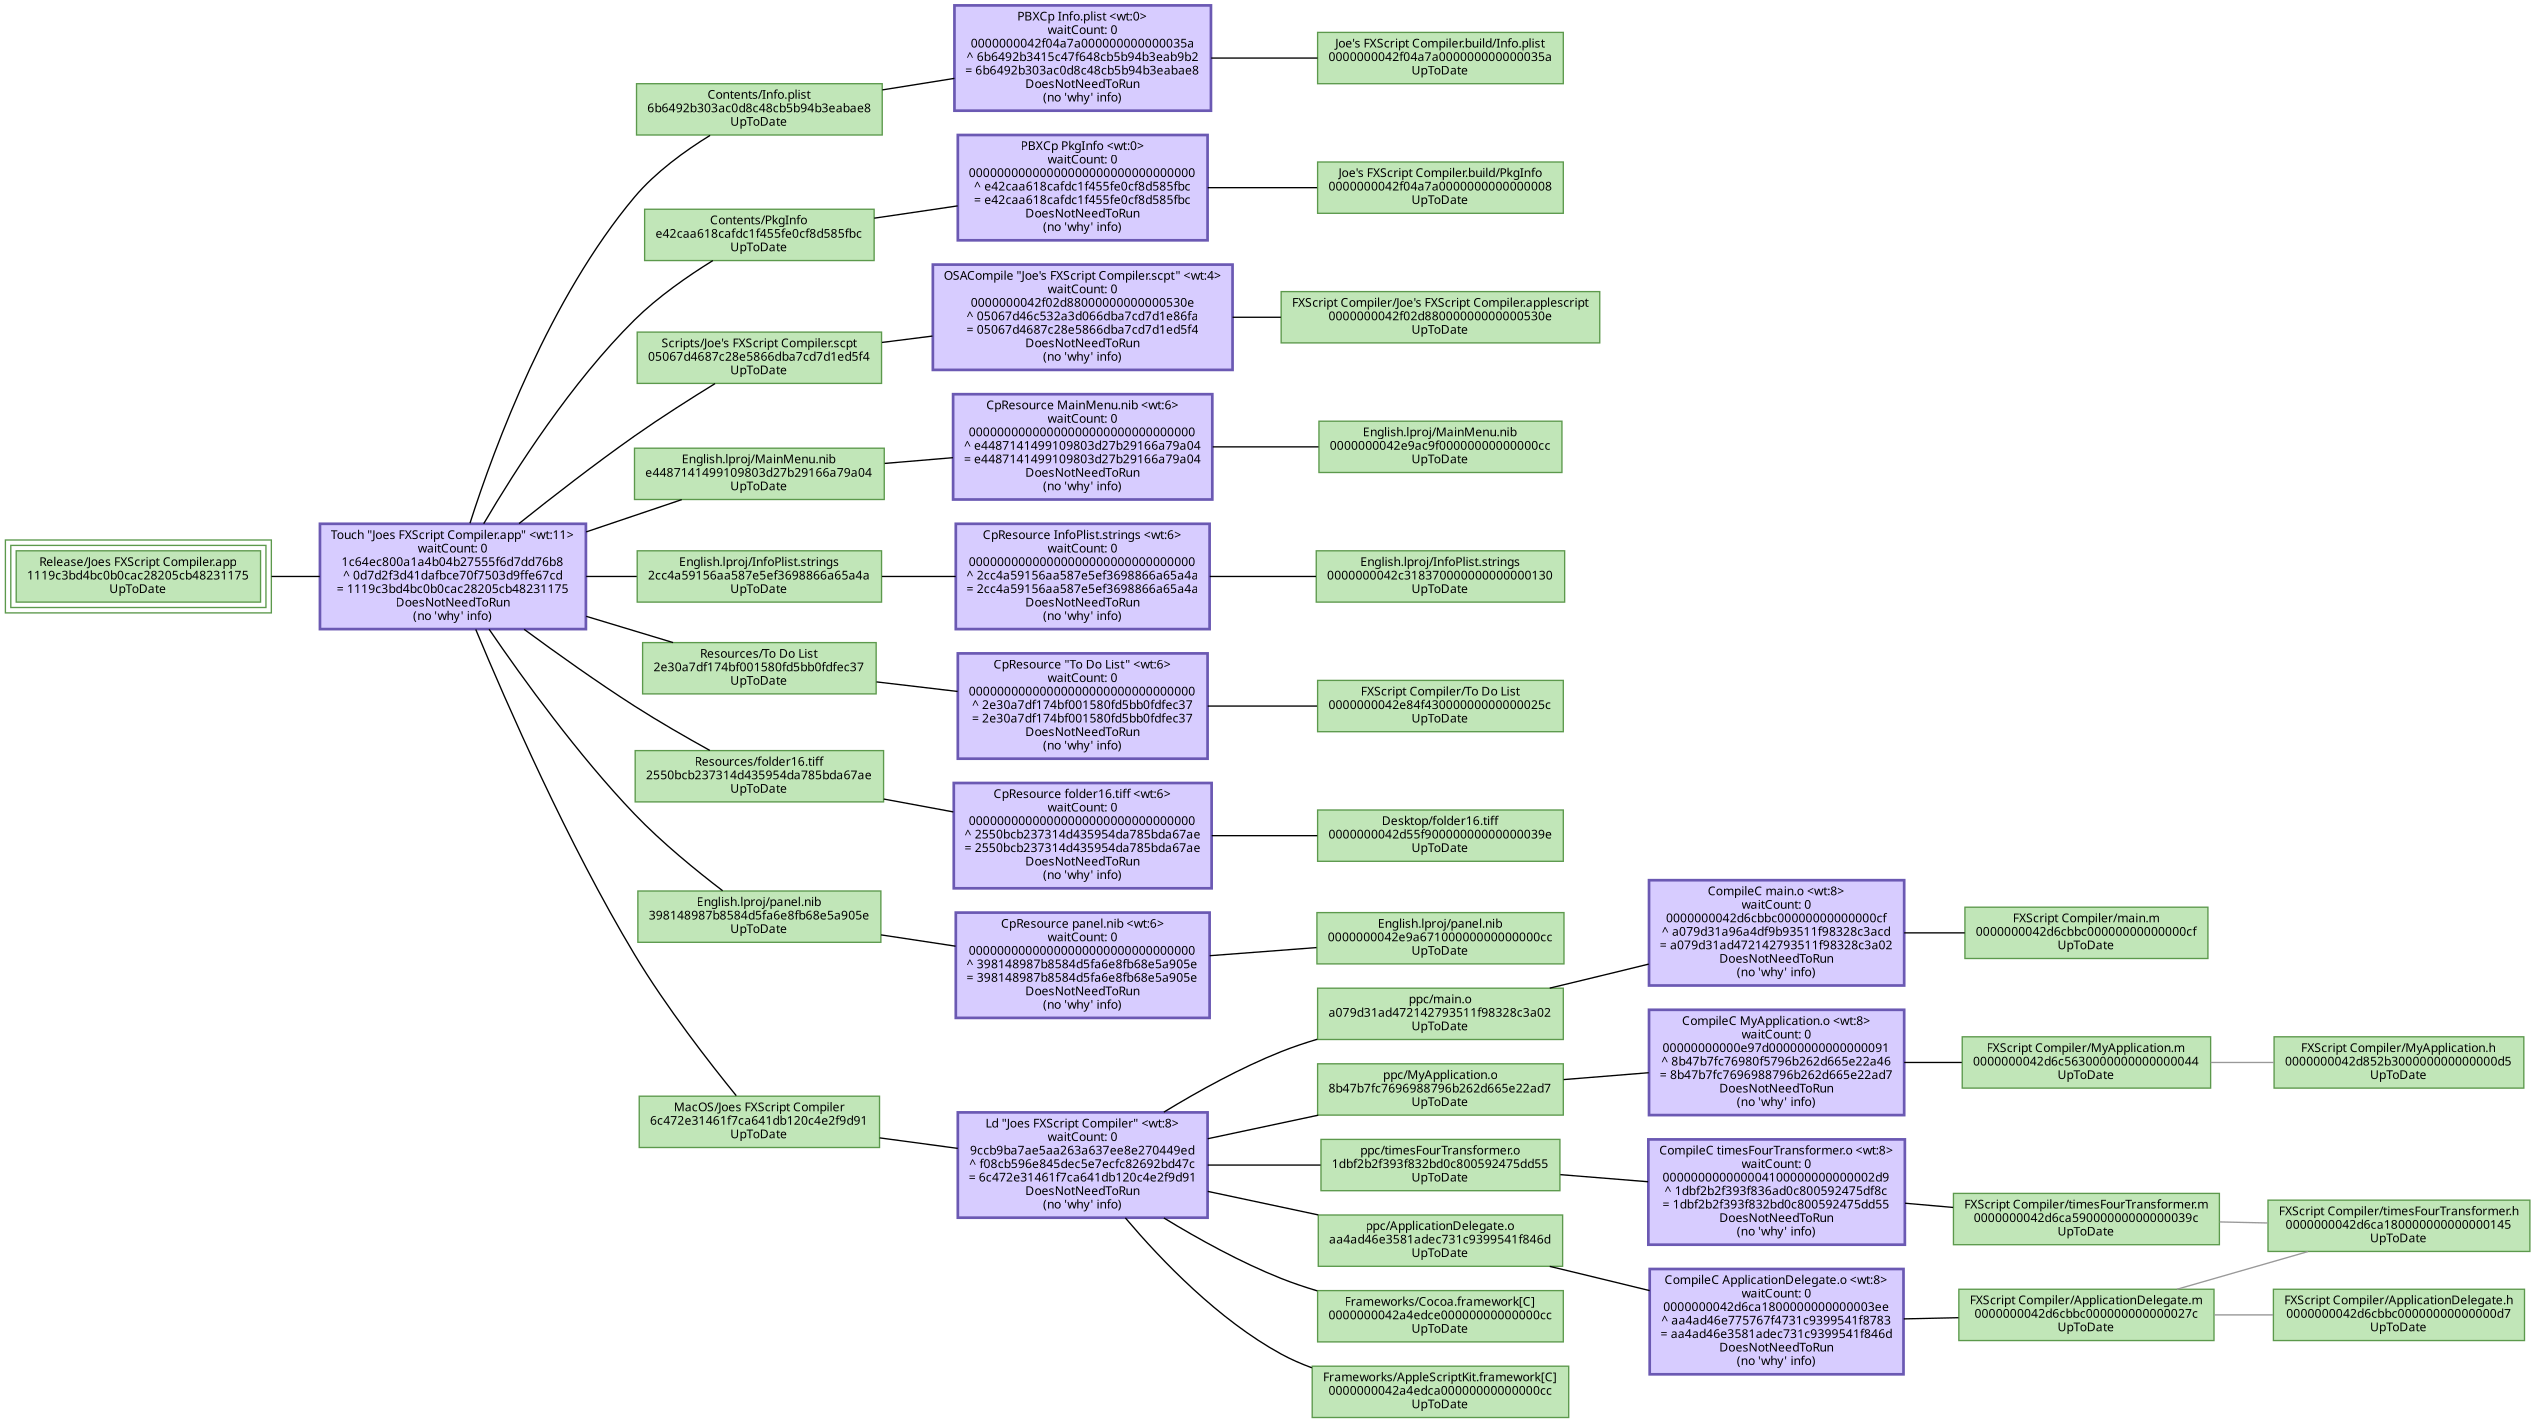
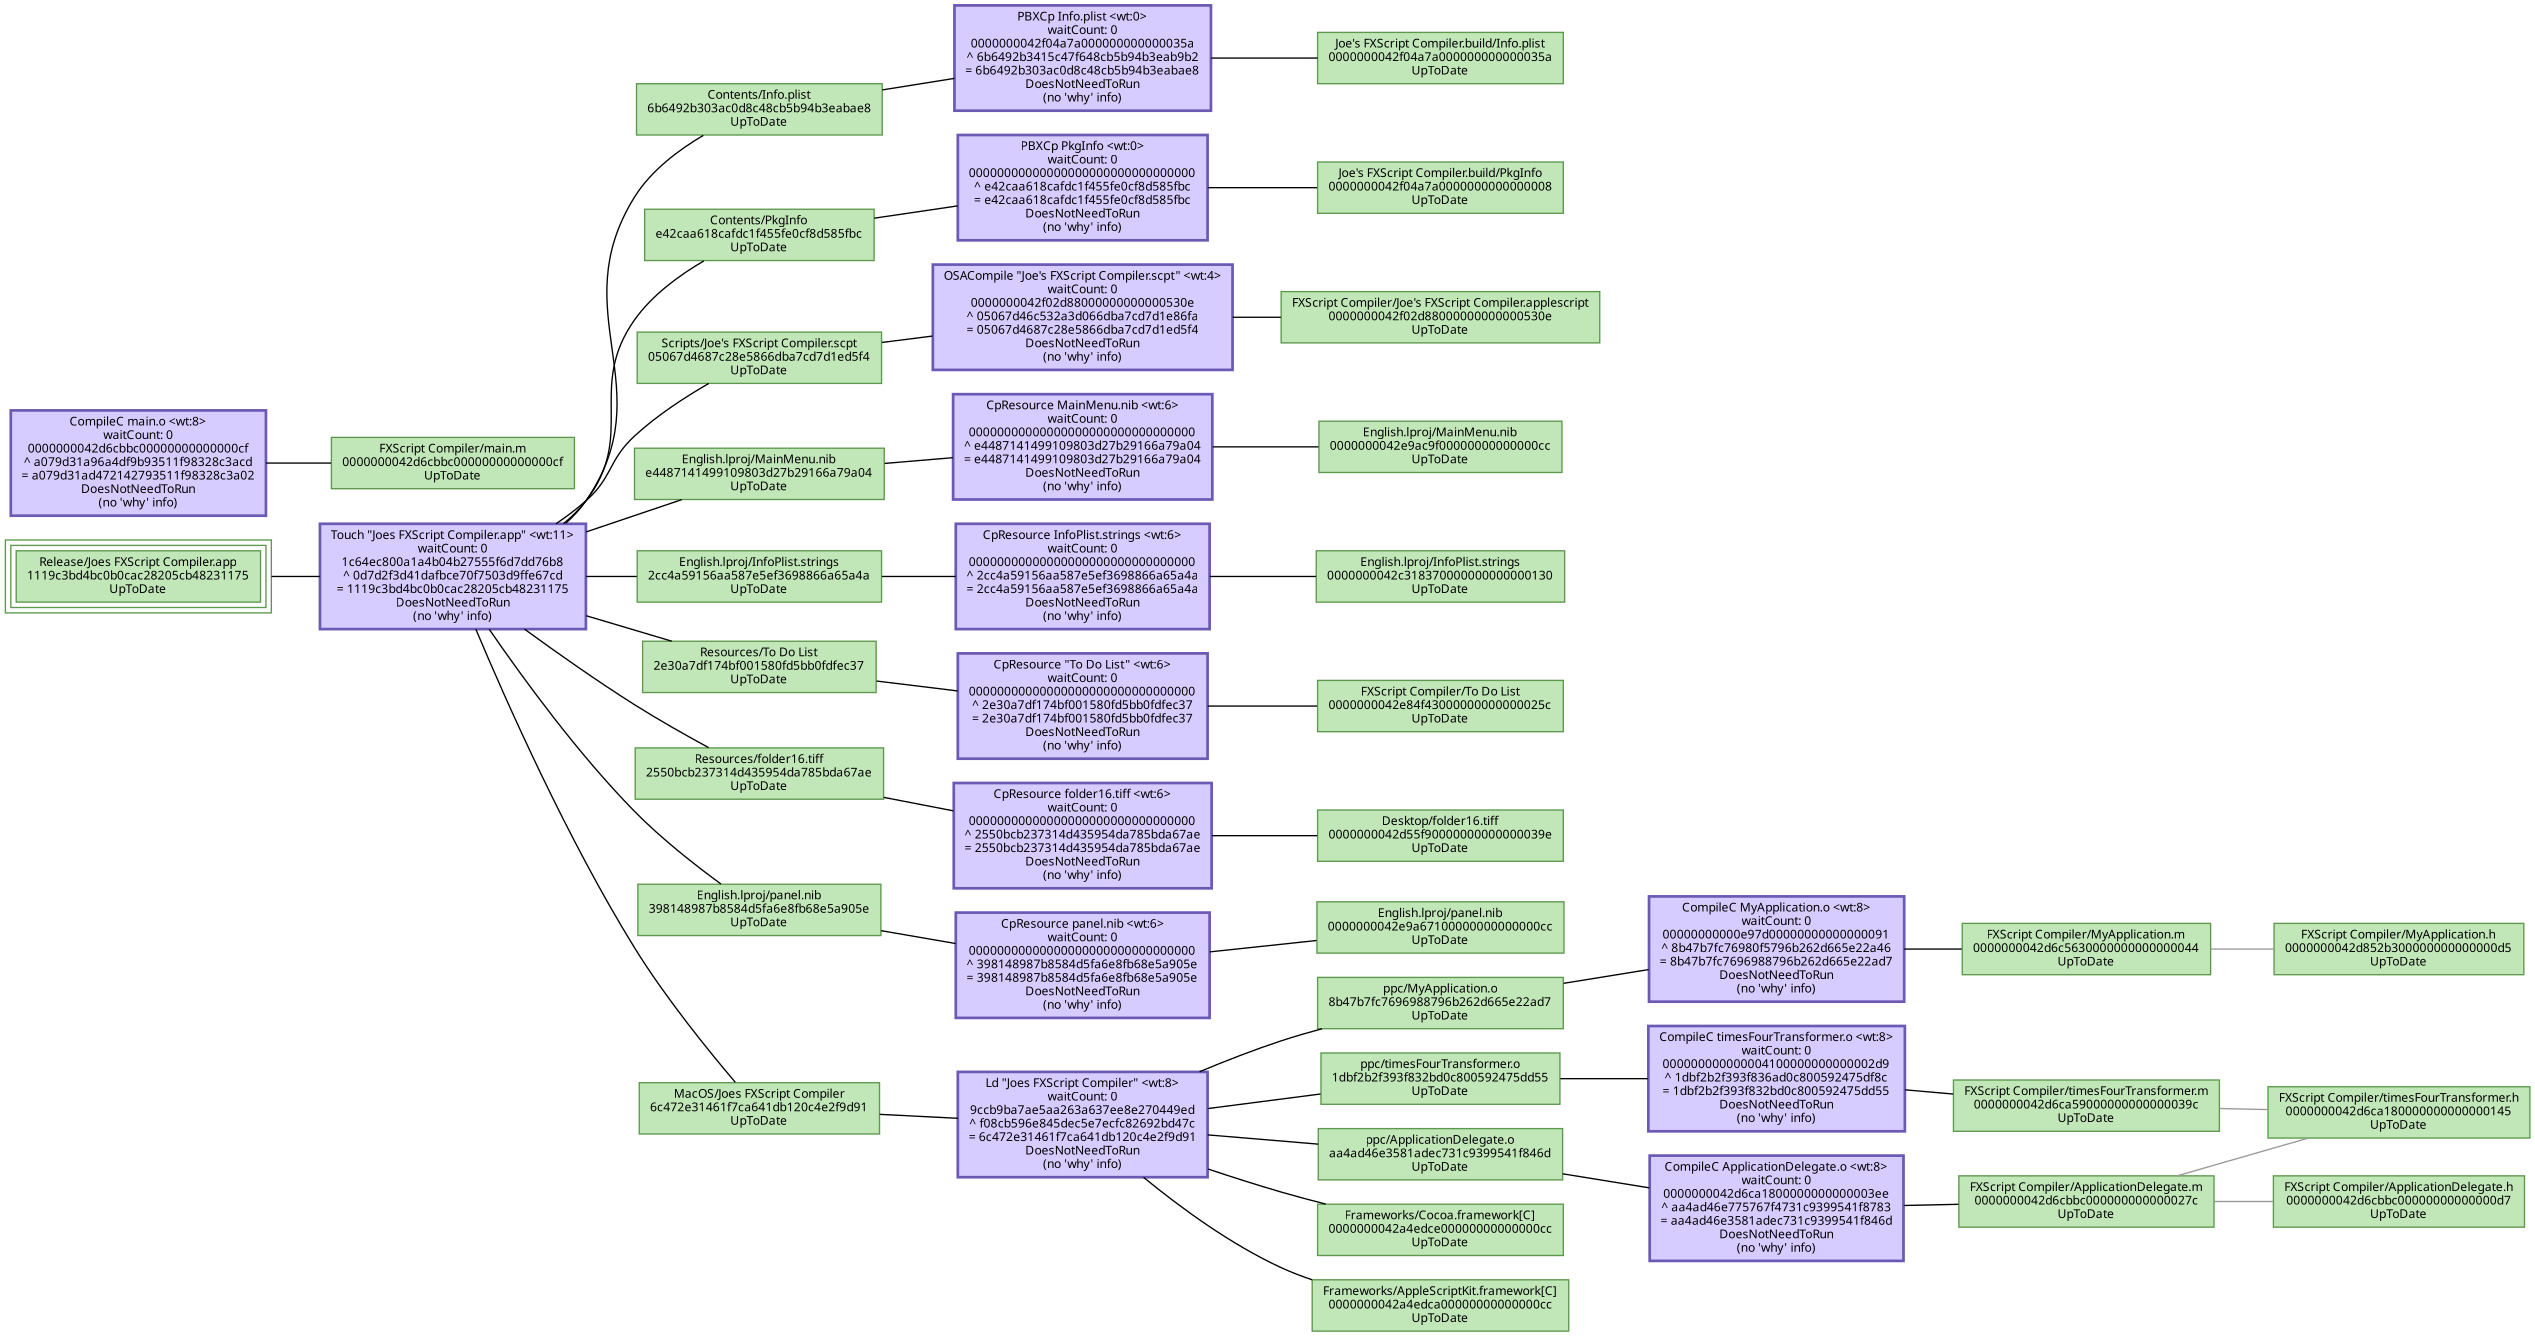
node "ppc/main.o a079d31ad472142793511f98328c3a02 UpToDate": removed
